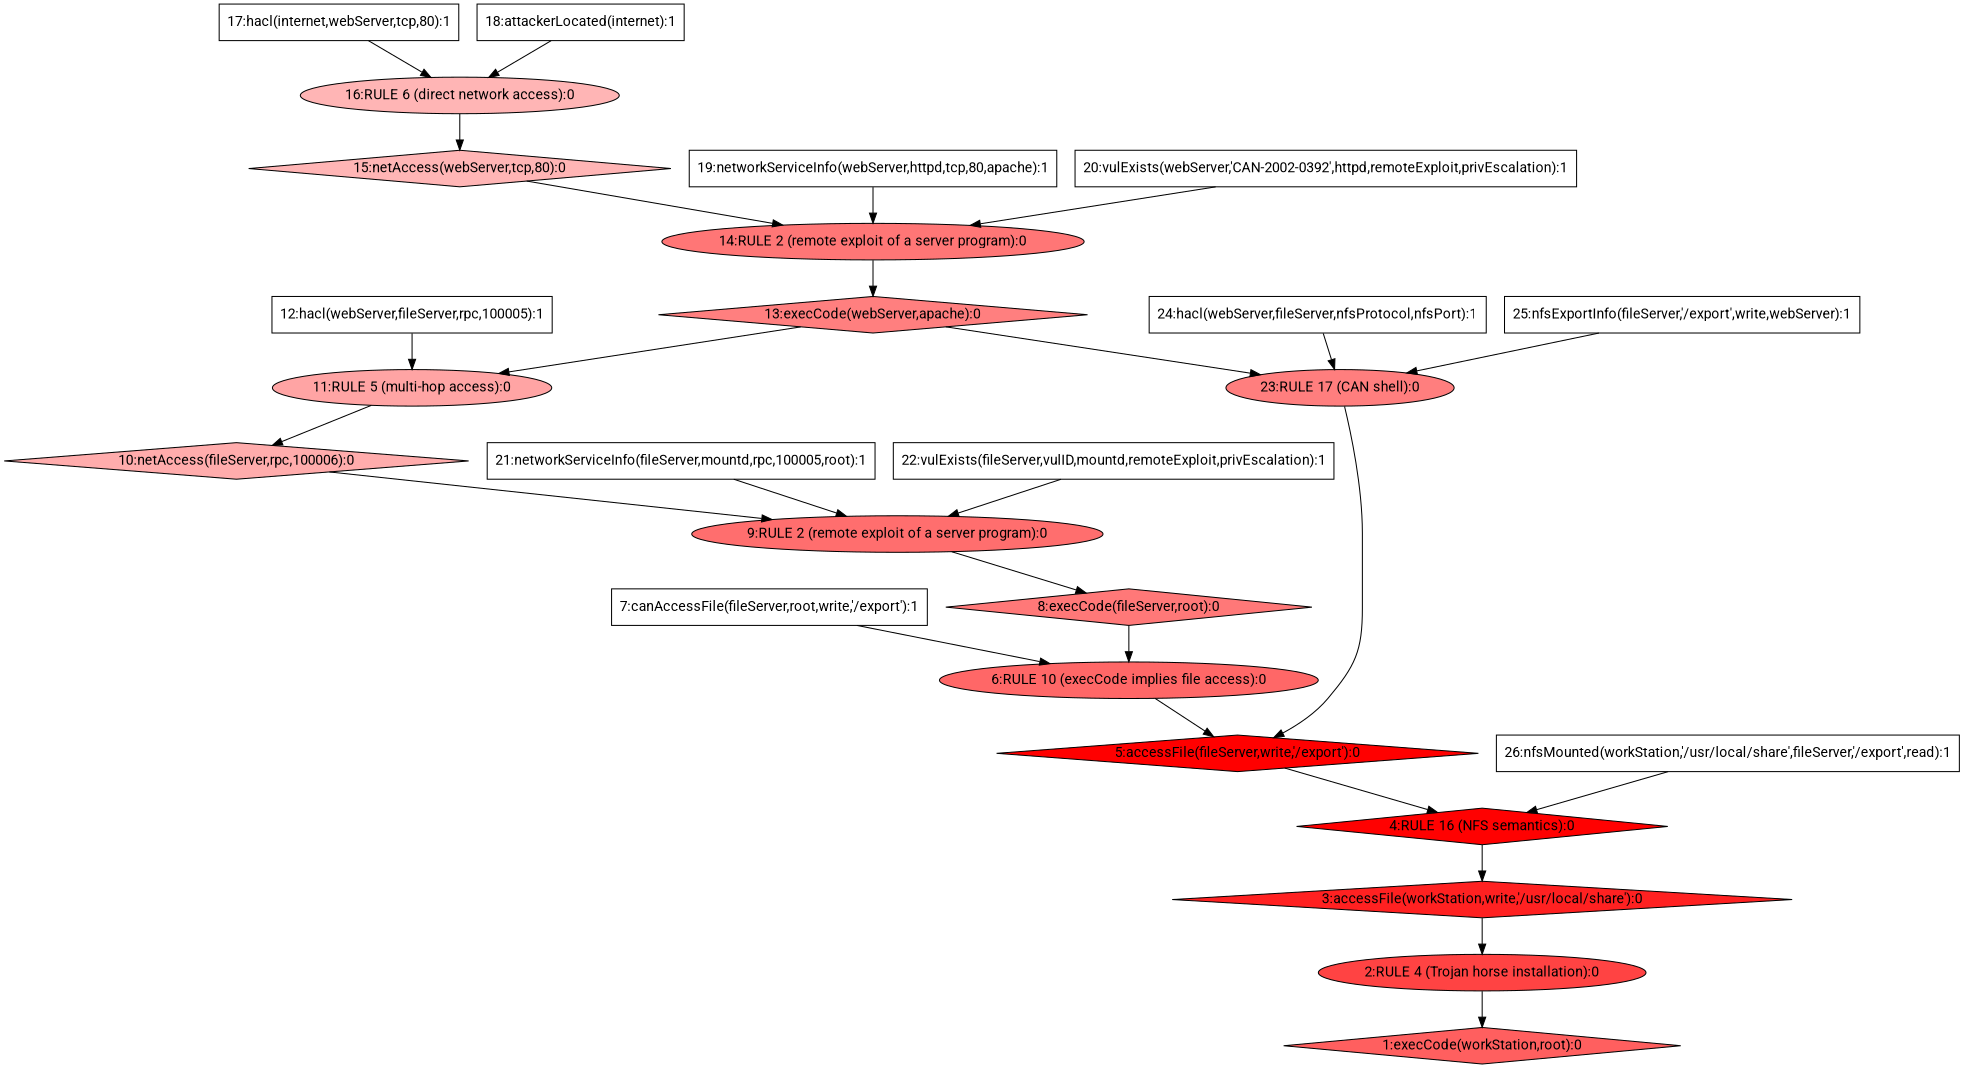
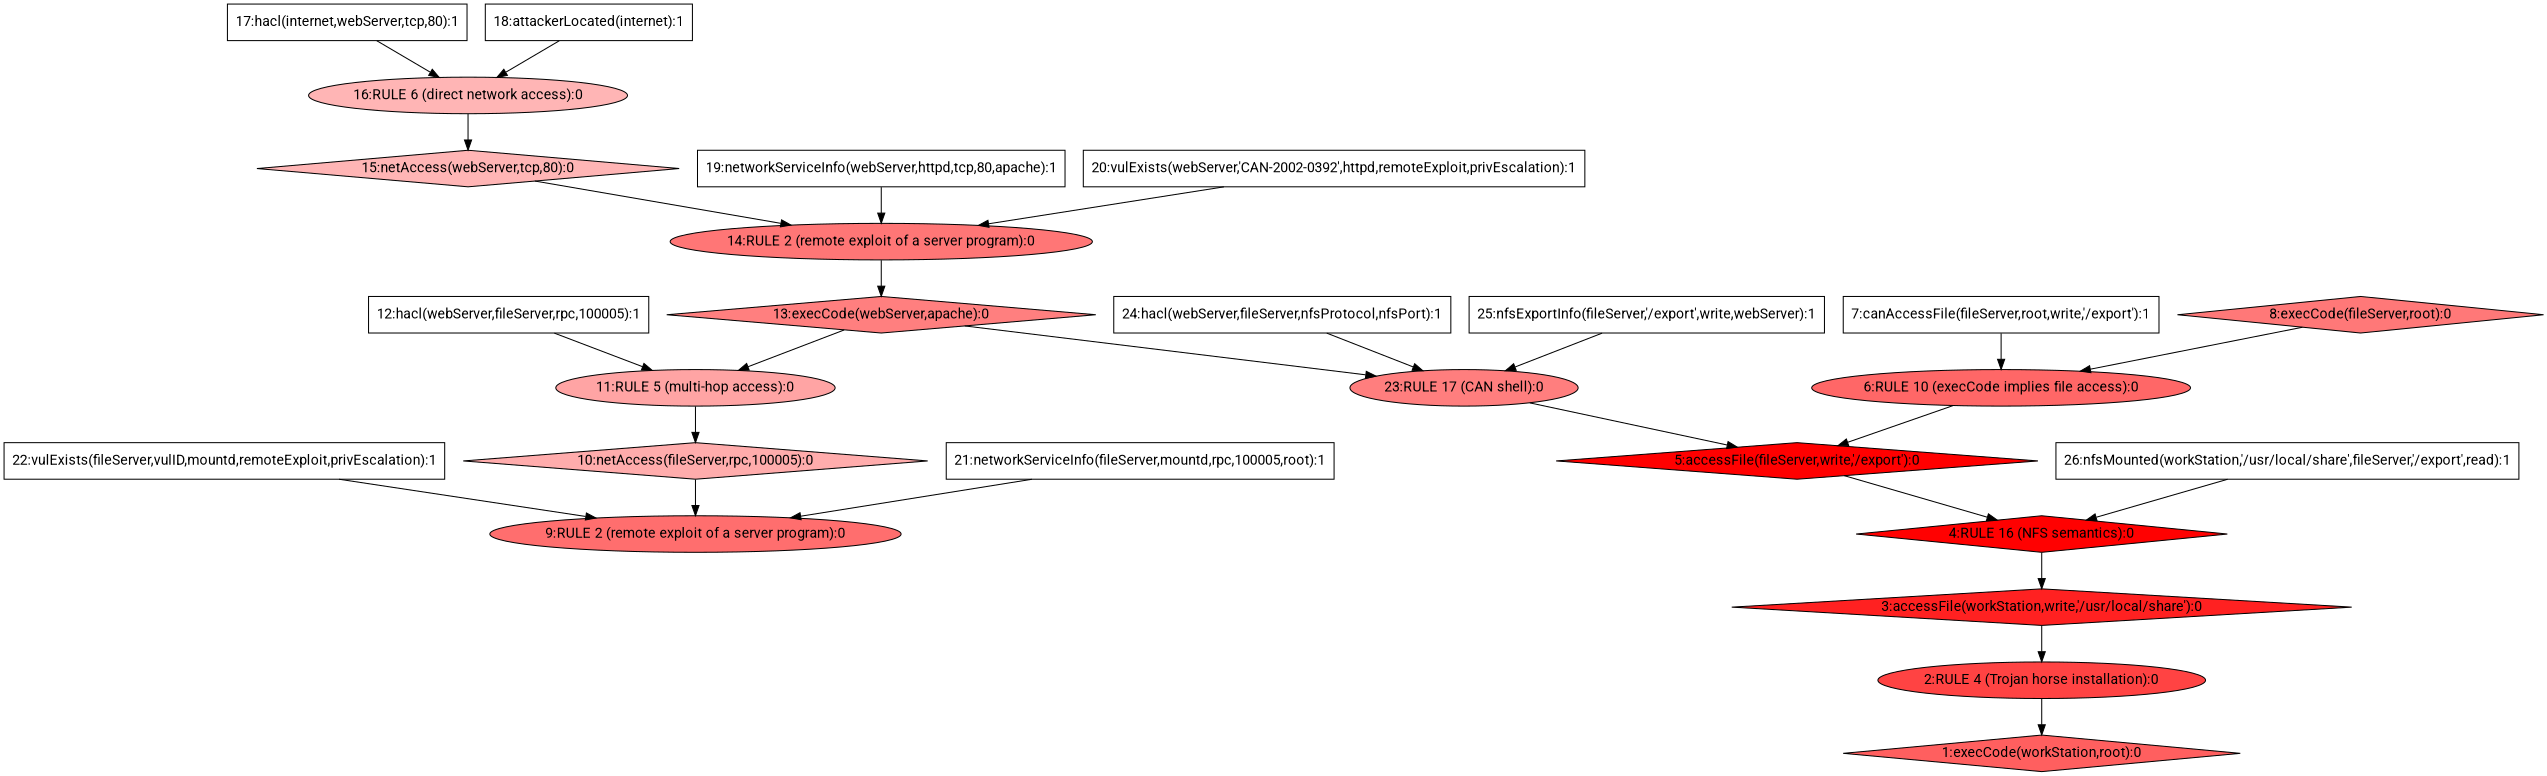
node "10:netAccess(fileServer,rpc,100006):0": label "10:netAccess(fileServer,rpc,100006):0" -> "10:netAccess(fileServer,rpc,100005):0"
edge "9:RULE 2 (remote exploit of a server program):0" -> "8:execCode(fileServer,root):0": removed
